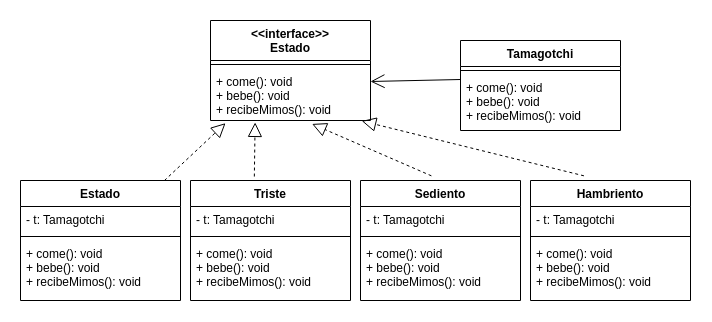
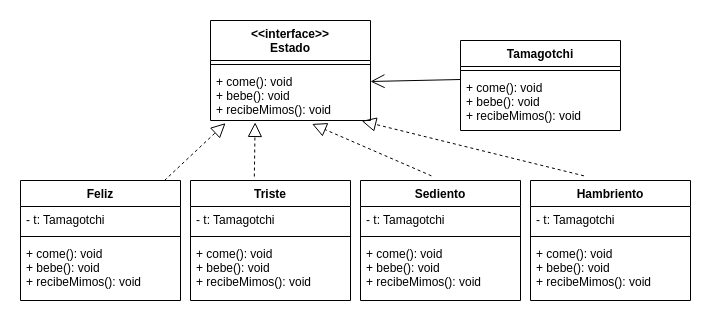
node "Estado": label "Estado" -> "Feliz"
